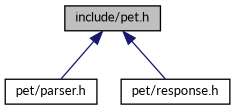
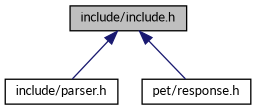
node "include/pet.h": label "include/pet.h" -> "include/include.h"
node "pet/parser.h": label "pet/parser.h" -> "include/parser.h"
